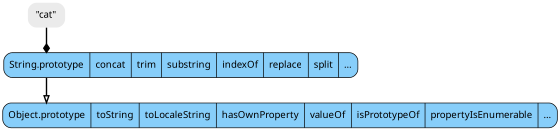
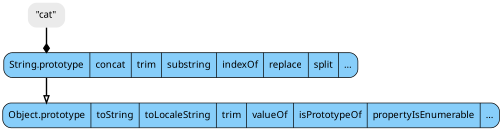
node "Object.prototype": text "hasOwnProperty" -> "trim"
